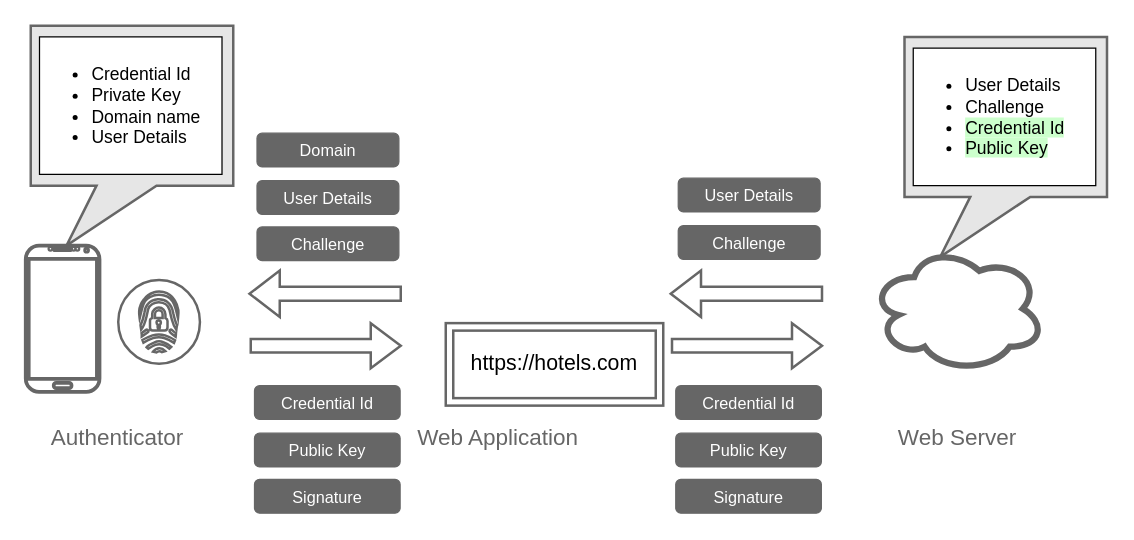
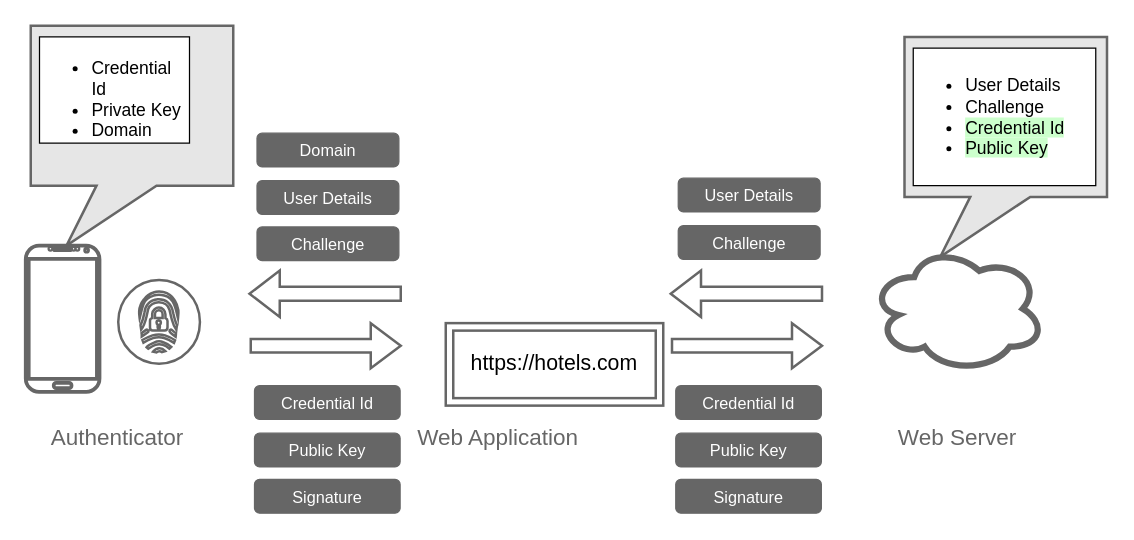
node "Credential Id Private Key Domain name User Details": size 183x138 -> 150x106
